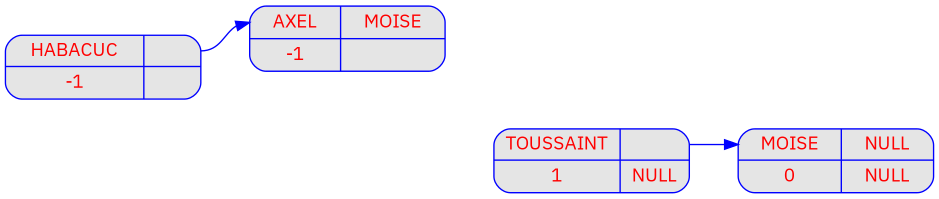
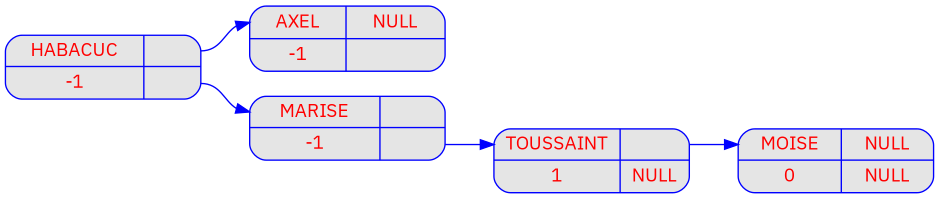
node "AXEL": text "MOISE" -> "NULL"
node "MARISE": added
